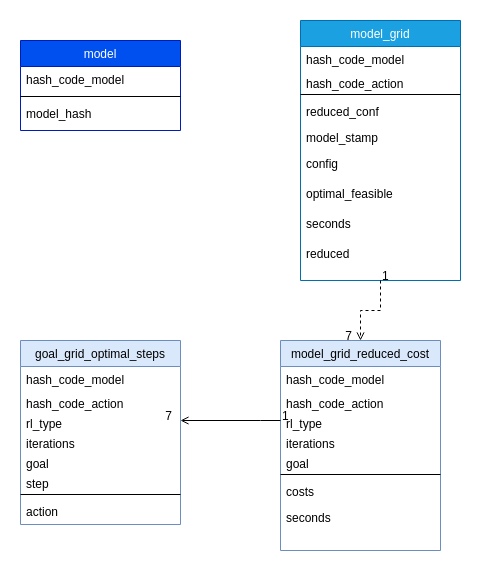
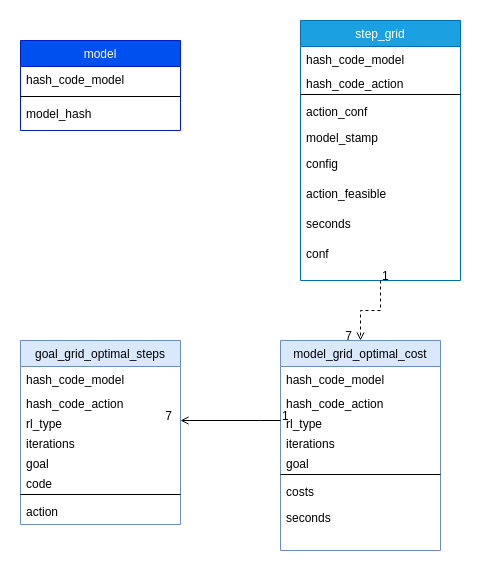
node "model_grid": label "model_grid" -> "step_grid"
node "reduced_conf": label "reduced_conf" -> "action_conf"
node "optimal_feasible": label "optimal_feasible" -> "action_feasible"
node "reduced": label "reduced" -> "conf"
node "model_grid_reduced_cost": label "model_grid_reduced_cost" -> "model_grid_optimal_cost"
node "step": label "step" -> "code"
